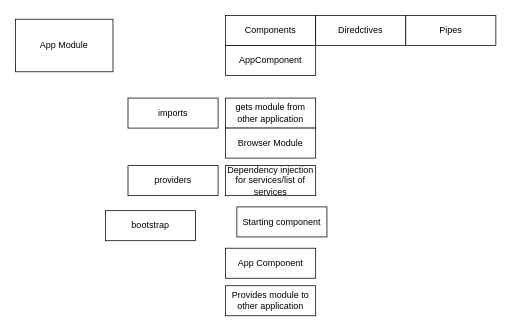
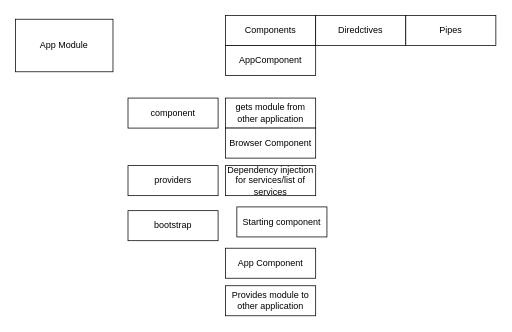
node "imports": label "imports" -> "component"
node "Browser Module": label "Browser Module" -> "Browser Component"
node "bootstrap": moved (150, 225) -> (173, 225)
